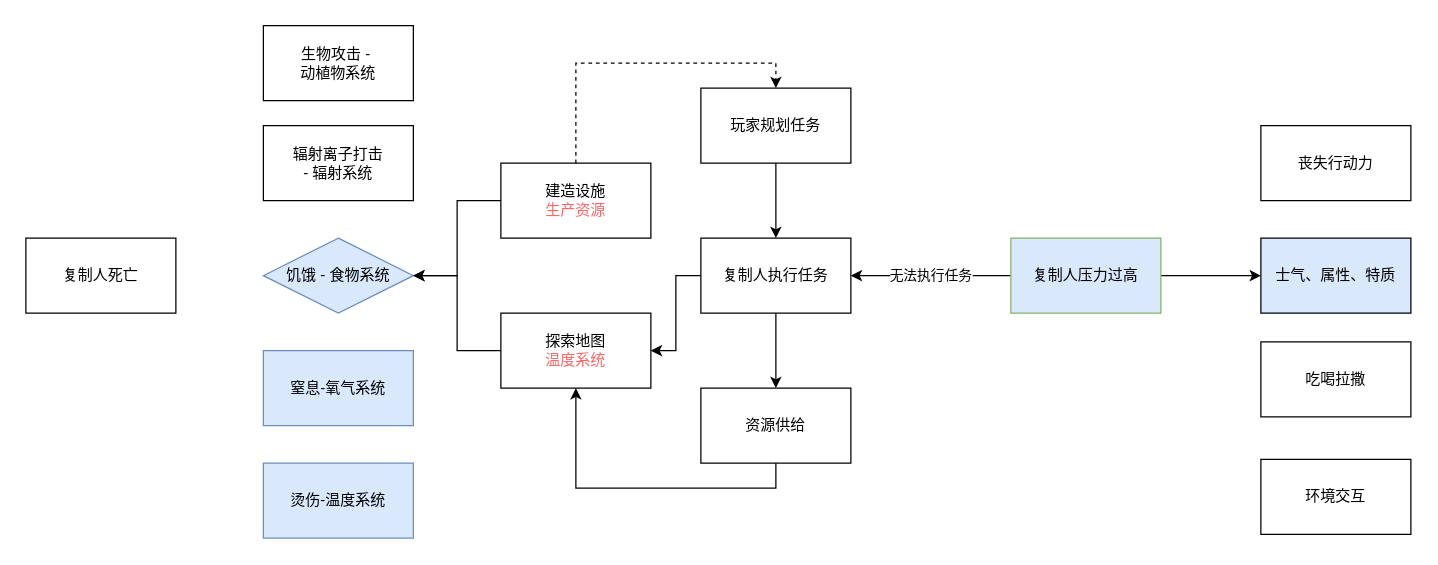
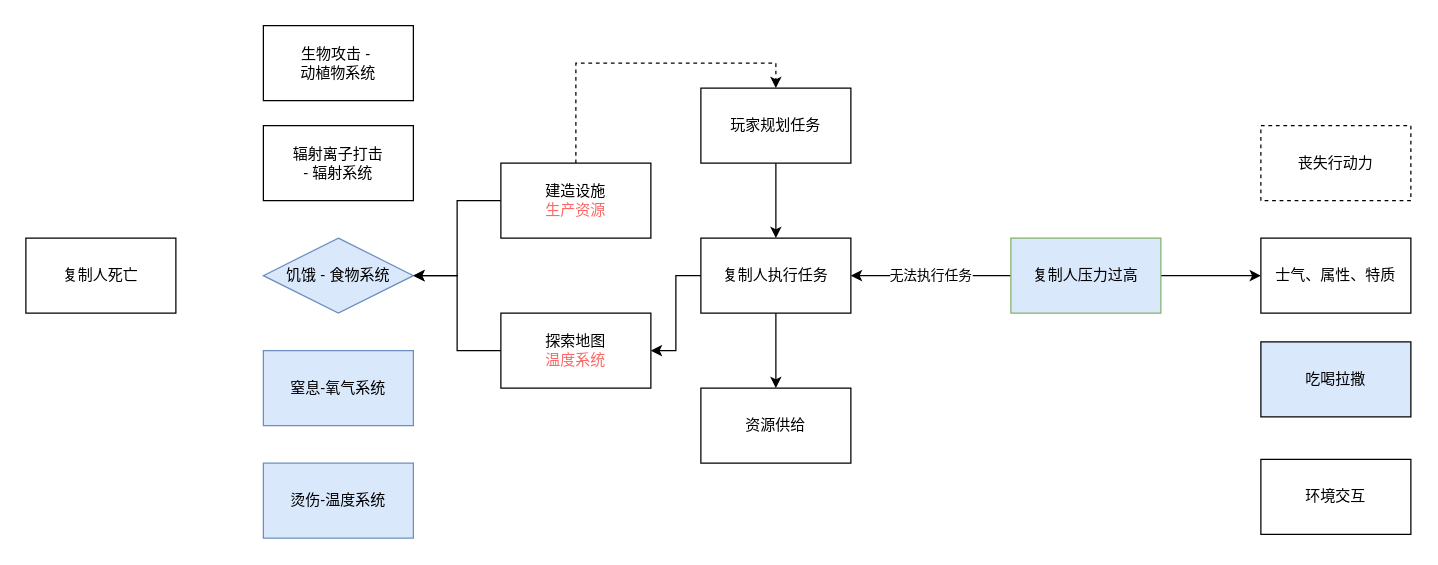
node "丧失行动力": style solid -> dashed
node "士气、属性、特质": fillcolor #dae8fc -> #ffffff
node "吃喝拉撒": fillcolor #ffffff -> #dae8fc
edge "资源供给" -> "探索地图 温度系统": removed
